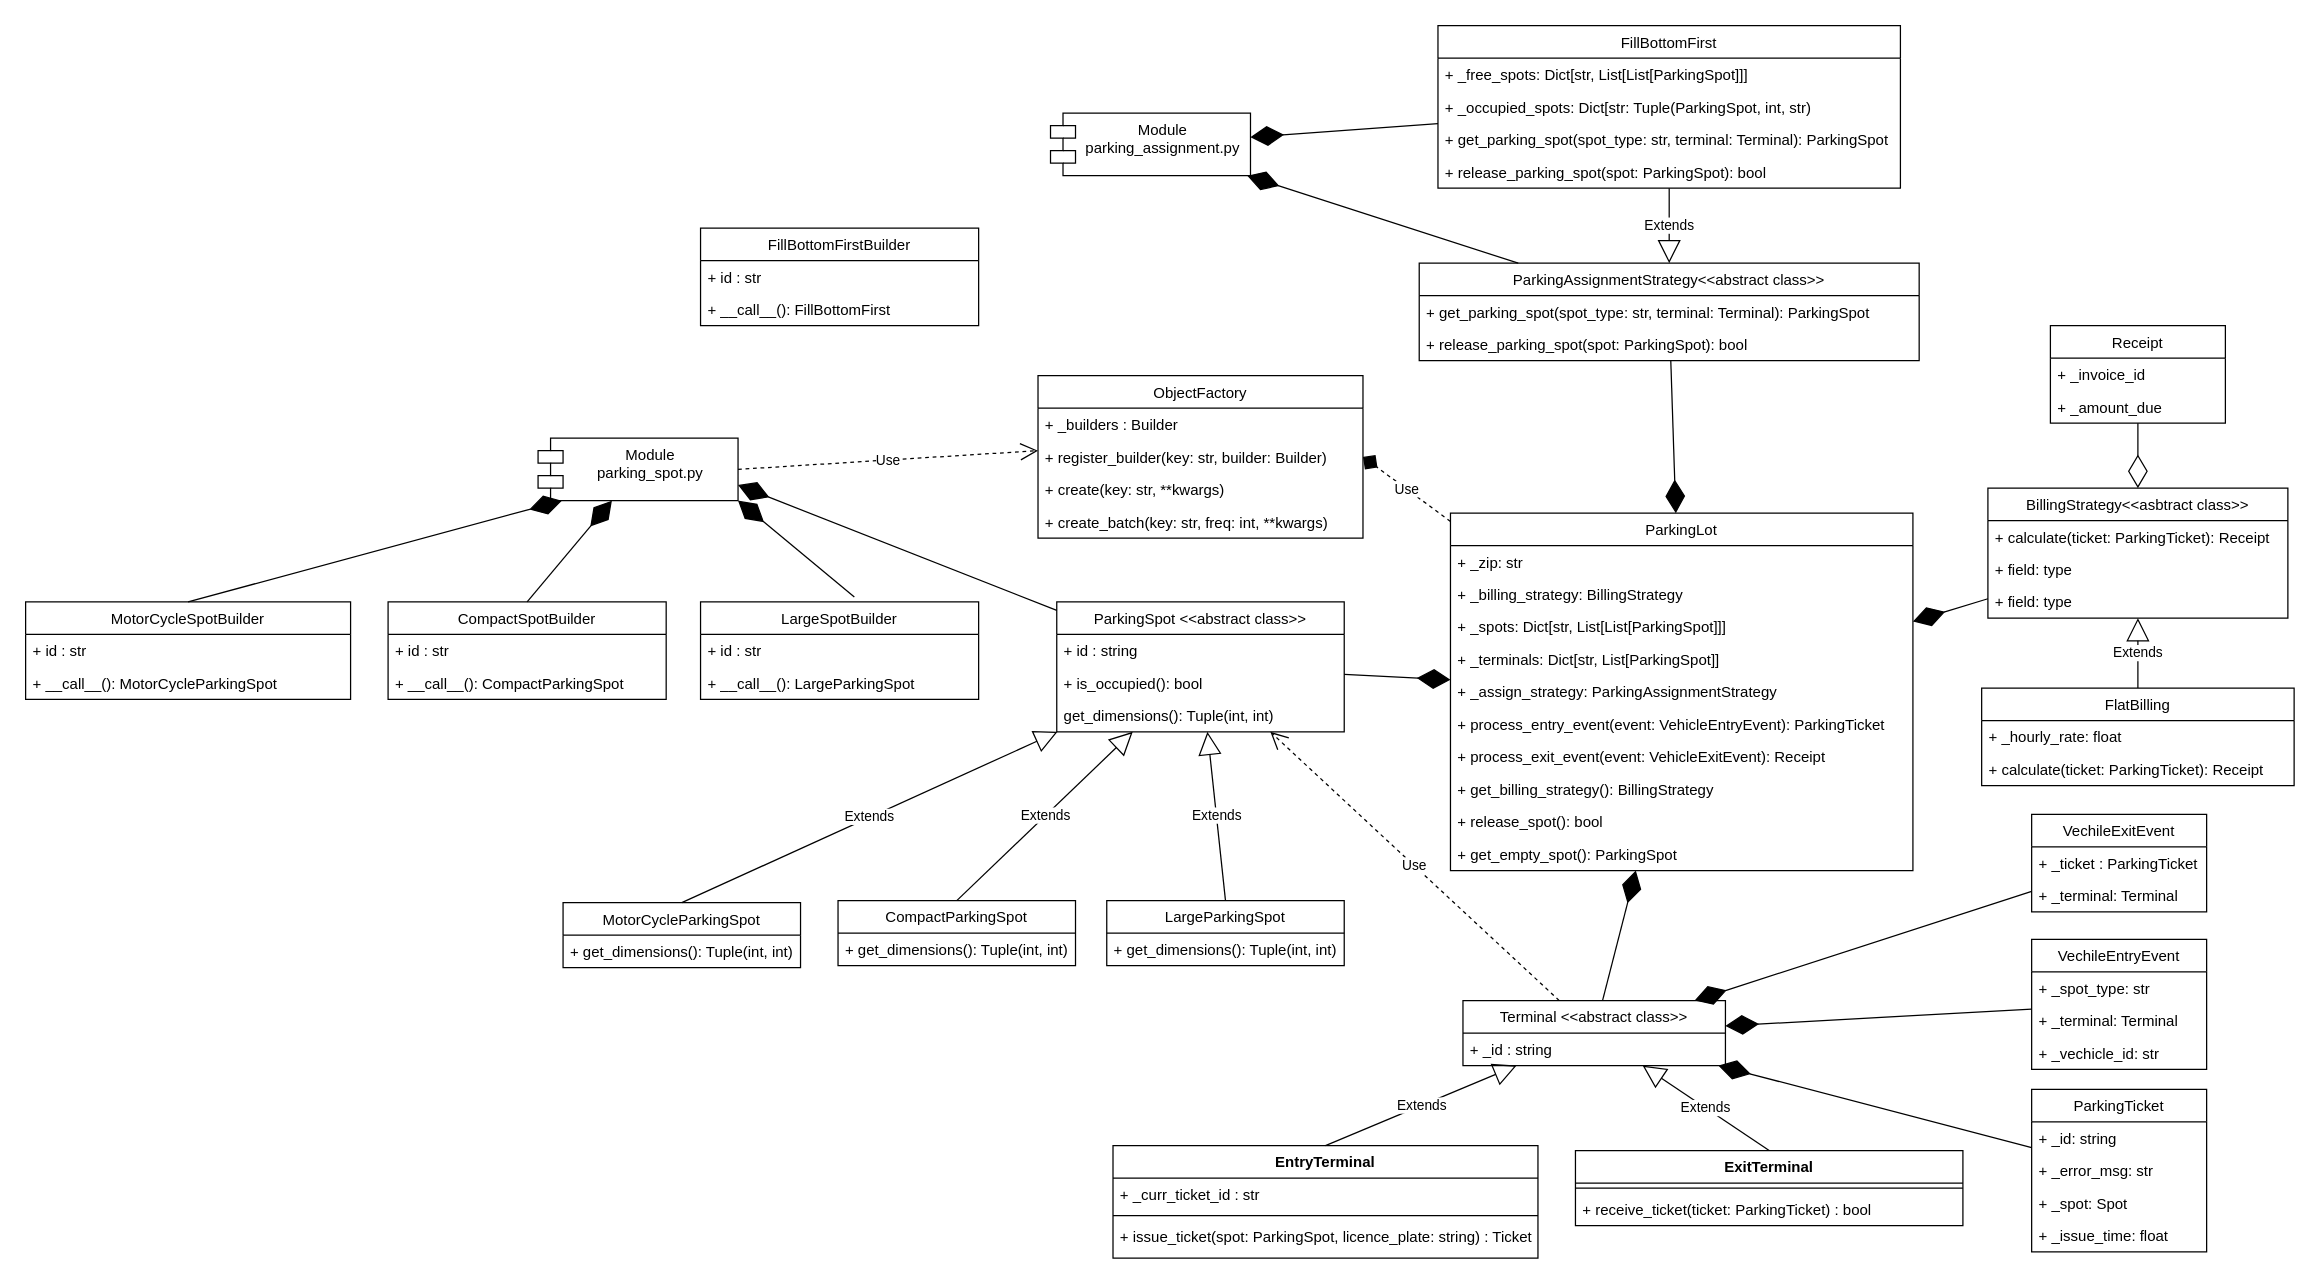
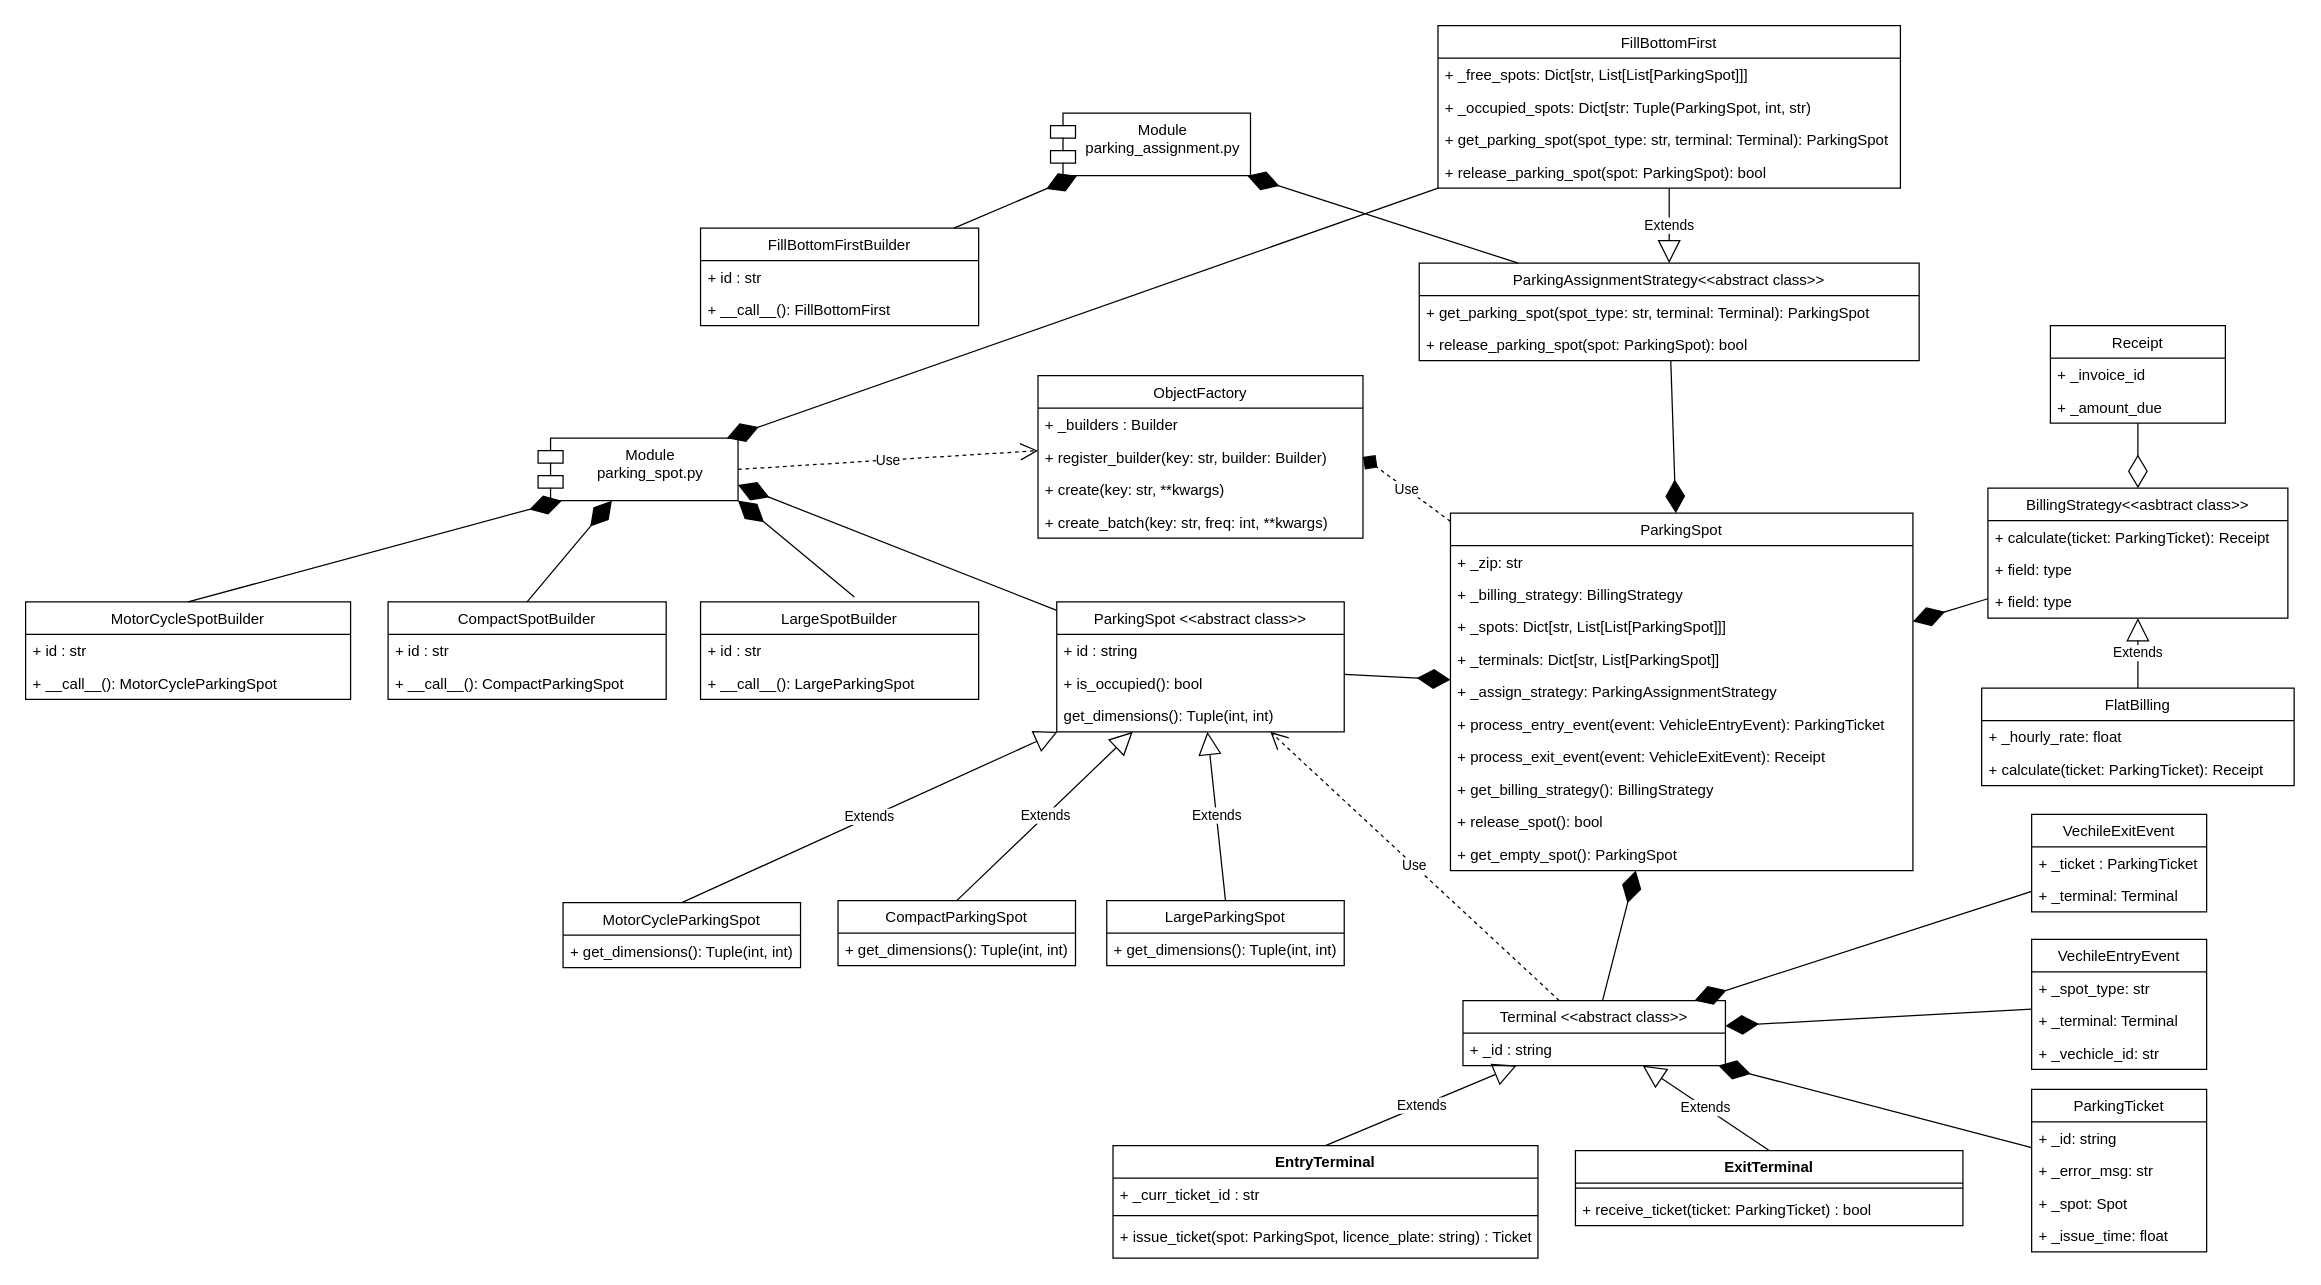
edge "FillBottomFirst" -> "Module parking_assignment.py": now "FillBottomFirst" -> "Module parking_spot.py"
edge "FillBottomFirstBuilder" -> "Module parking_assignment.py": added
node "ParkingLot": label "ParkingLot" -> "ParkingSpot"
